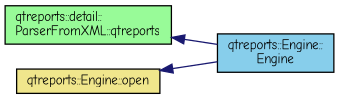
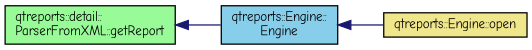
node "qtreports::detail:: ParserFromXML::qtreports": label "qtreports::detail:: ParserFromXML::qtreports" -> "qtreports::detail:: ParserFromXML::getReport"
edge "qtreports::Engine:: Engine" -> "qtreports::Engine::open": reversed
